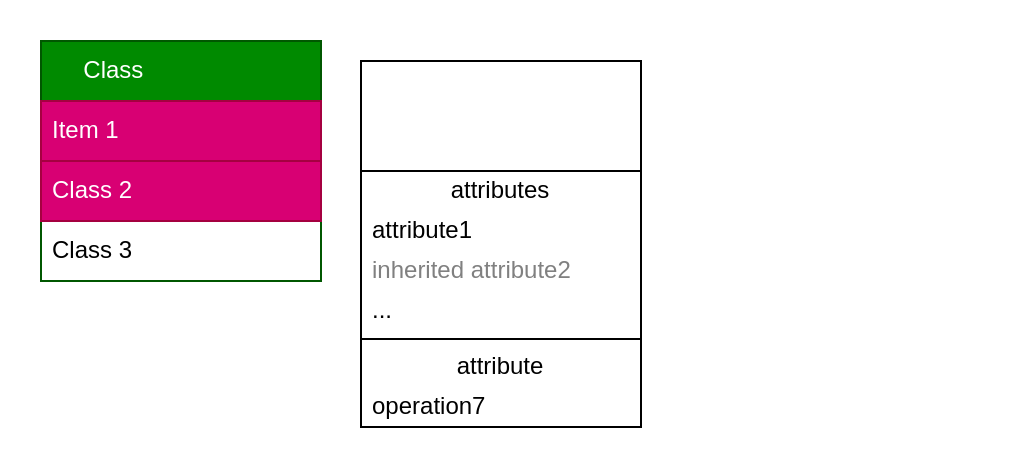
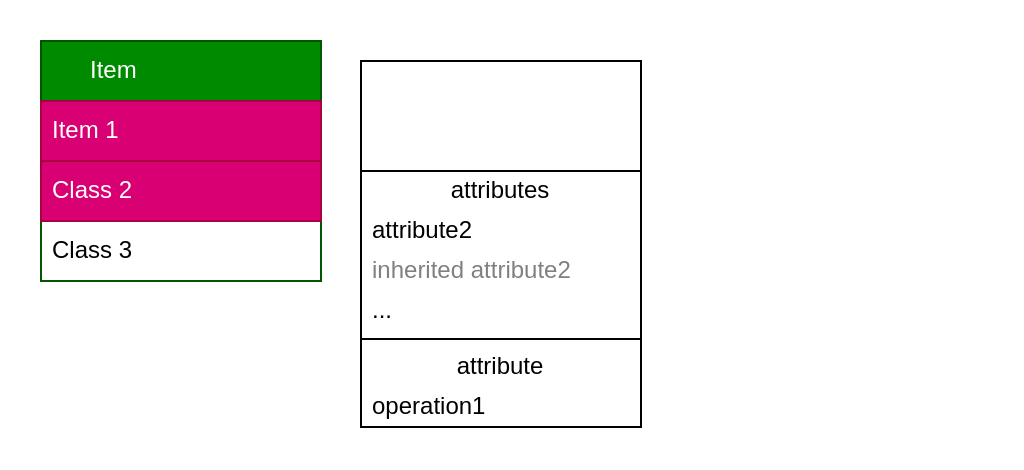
node "Class": label "Class" -> "Item"
node "attribute1": label "attribute1" -> "attribute2"
node "operation7": label "operation7" -> "operation1"
